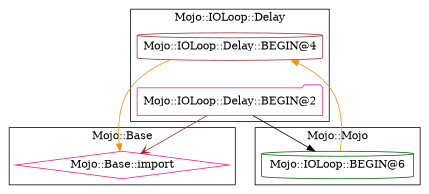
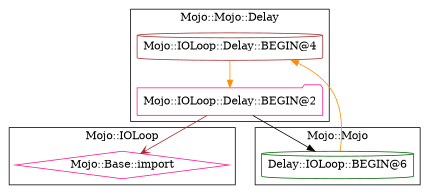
cluster "Mojo::IOLoop::Delay": label "Mojo::IOLoop::Delay" -> "Mojo::Mojo::Delay"
edge "Mojo::IOLoop::Delay::BEGIN@4" -> "Mojo::Base::import": now "Mojo::IOLoop::Delay::BEGIN@4" -> "Mojo::IOLoop::Delay::BEGIN@2"
cluster "Mojo::Base": label "Mojo::Base" -> "Mojo::IOLoop"
node "Mojo::IOLoop::BEGIN@6": label "Mojo::IOLoop::BEGIN@6" -> "Delay::IOLoop::BEGIN@6"
